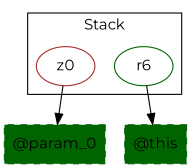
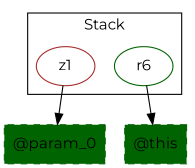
node "z0": label "z0" -> "z1"
